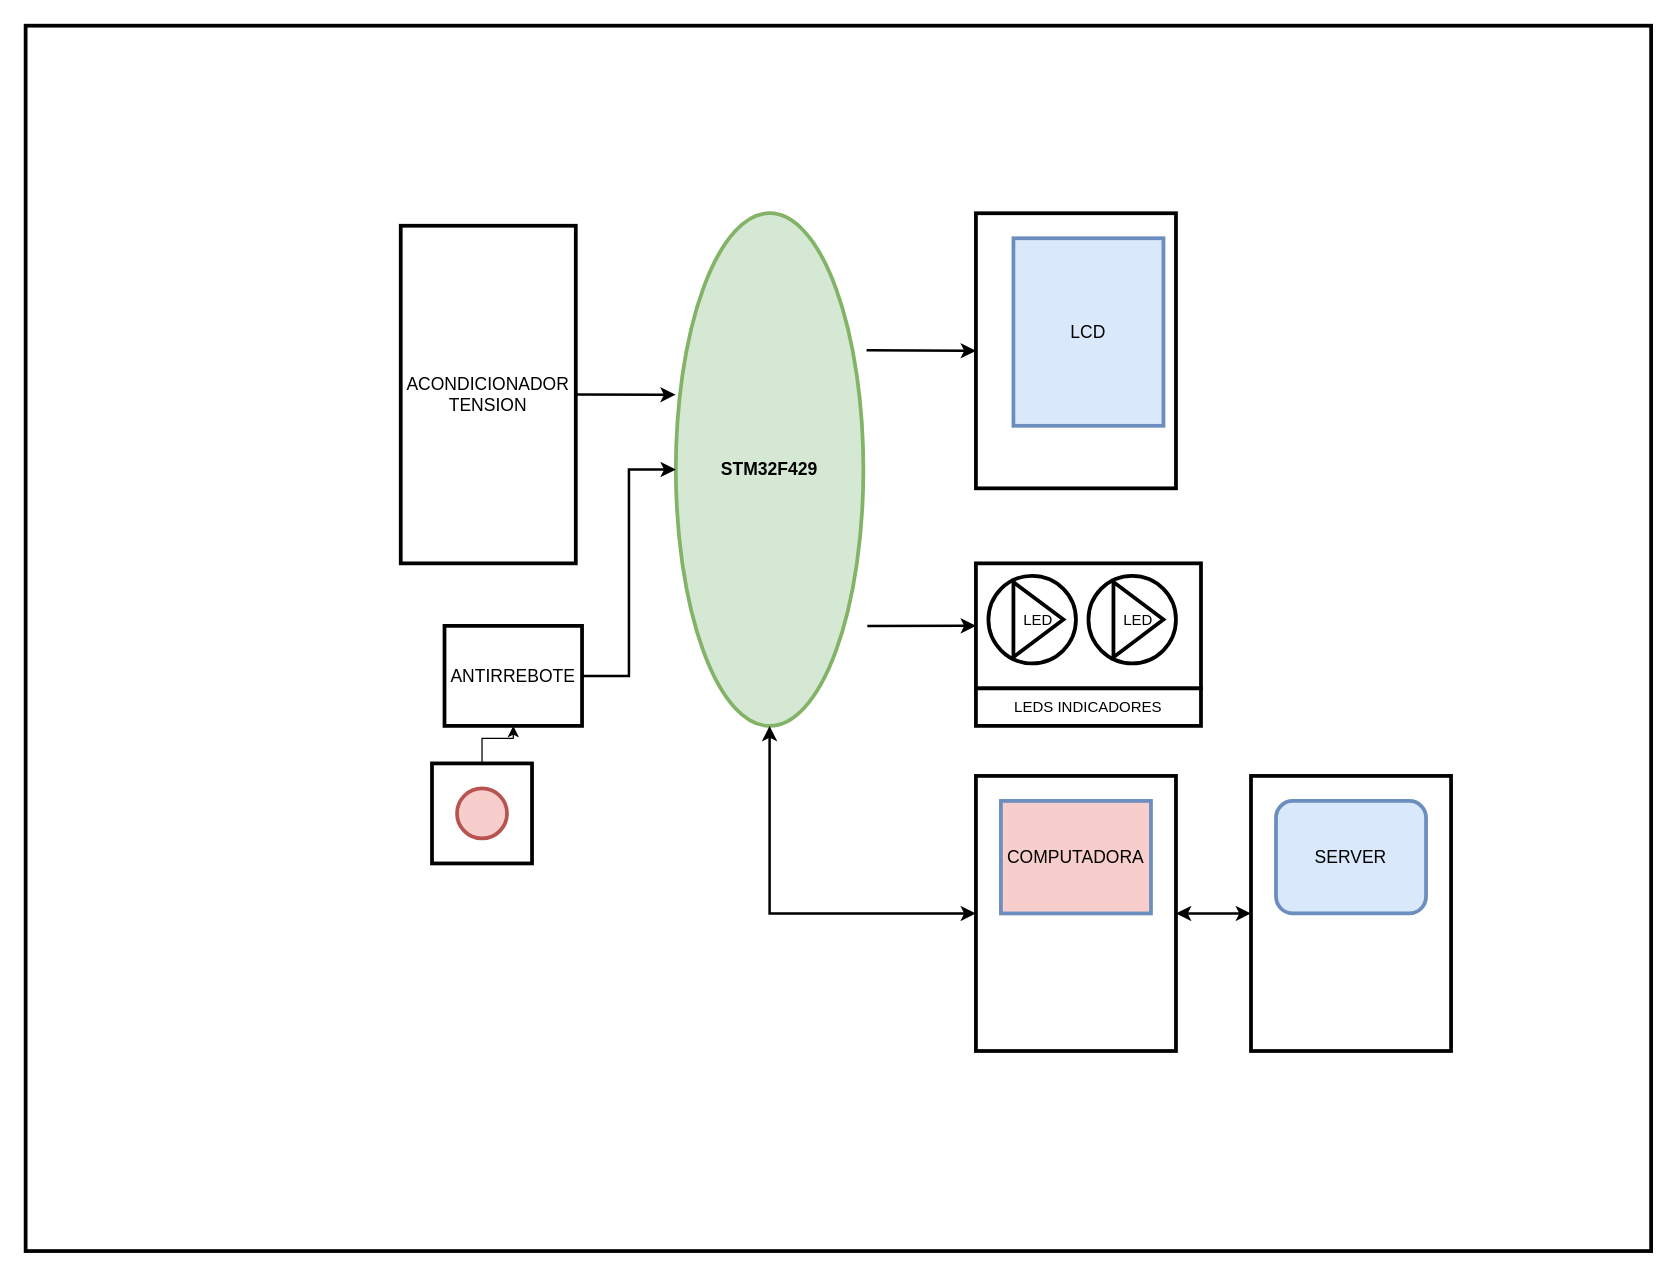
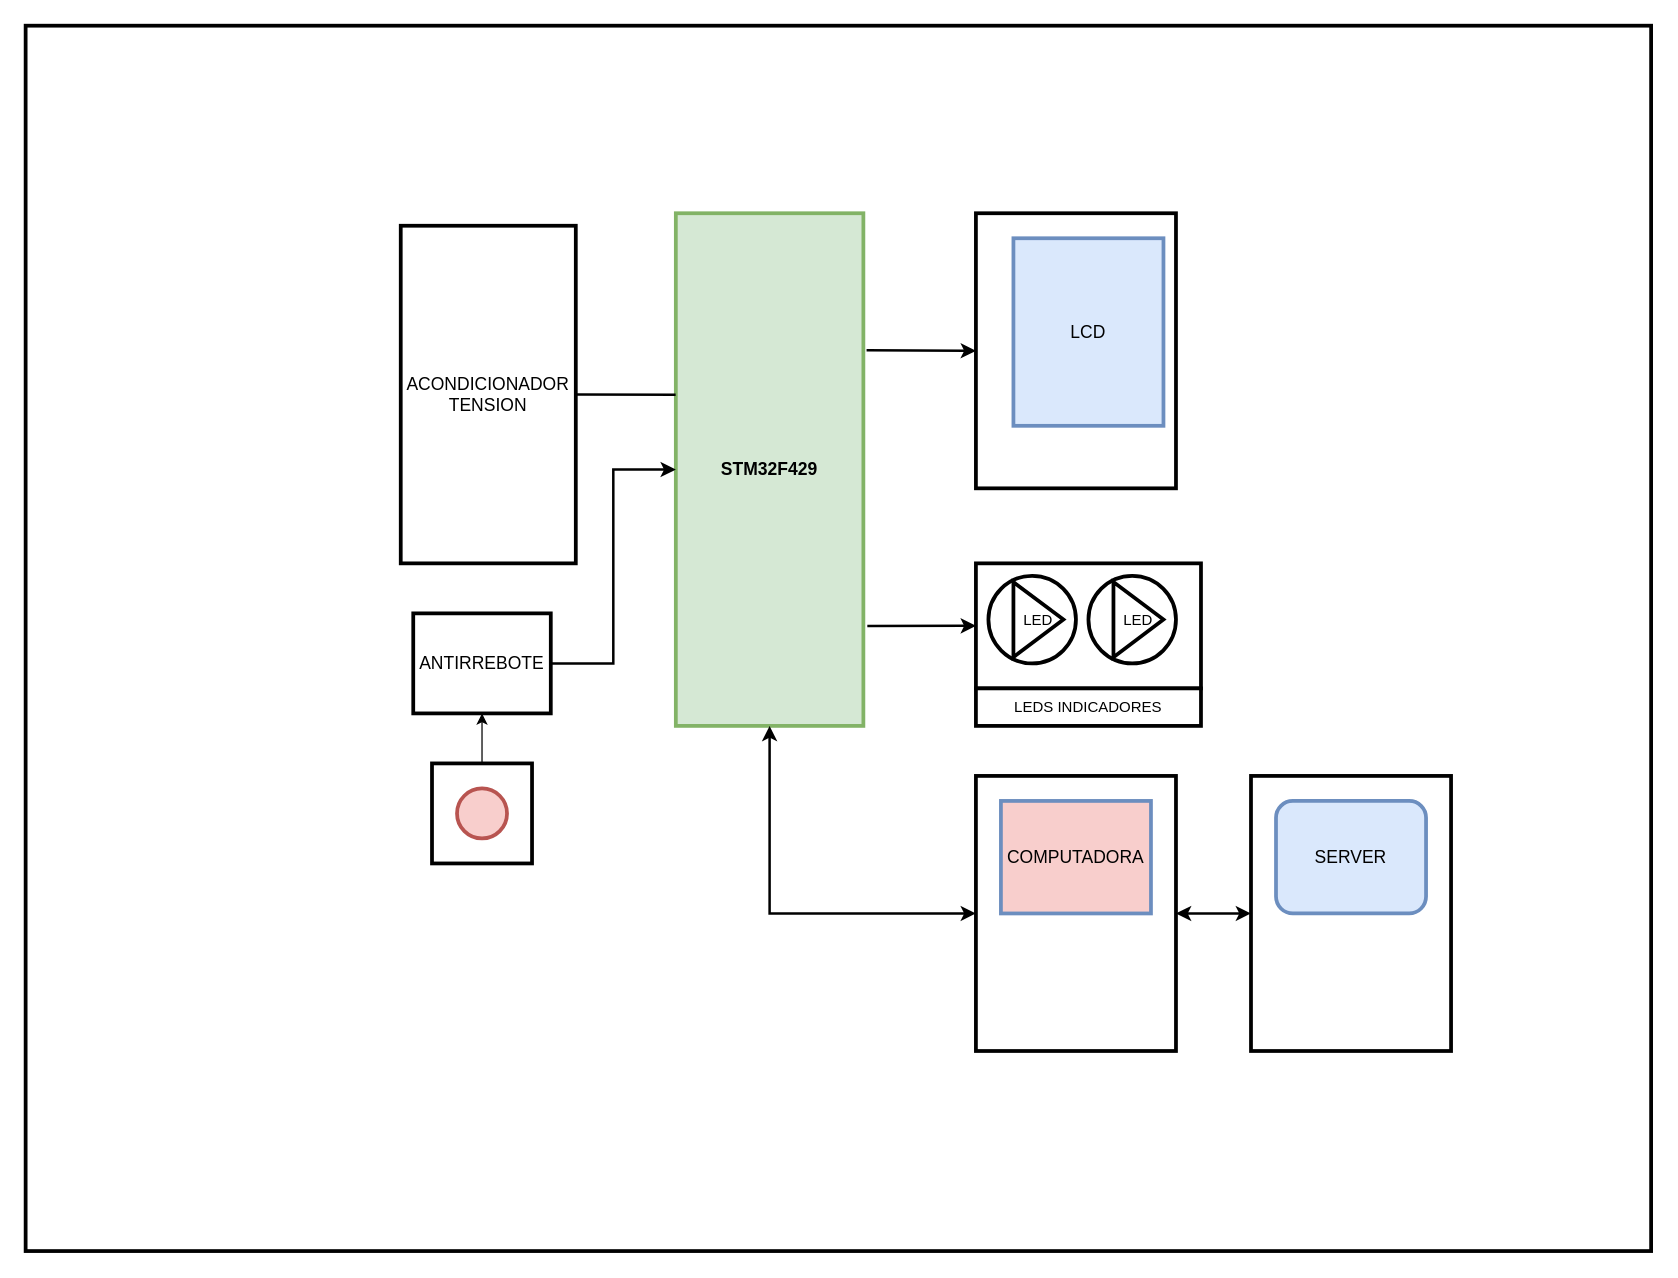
edge "ACONDICIONADOR TENSION" -> "STM32F429": arrowhead classic -> none
node "STM32F429": shape ellipse -> rectangle
node "ANTIRREBOTE": moved (513, 676) -> (482, 663)
